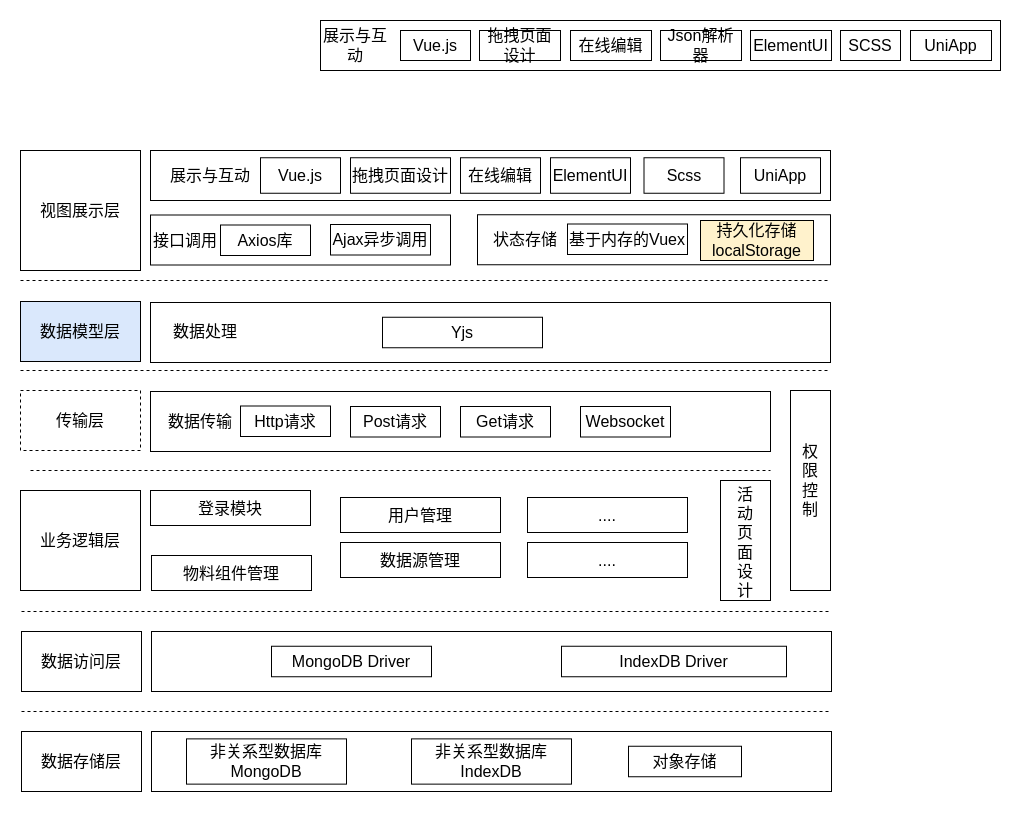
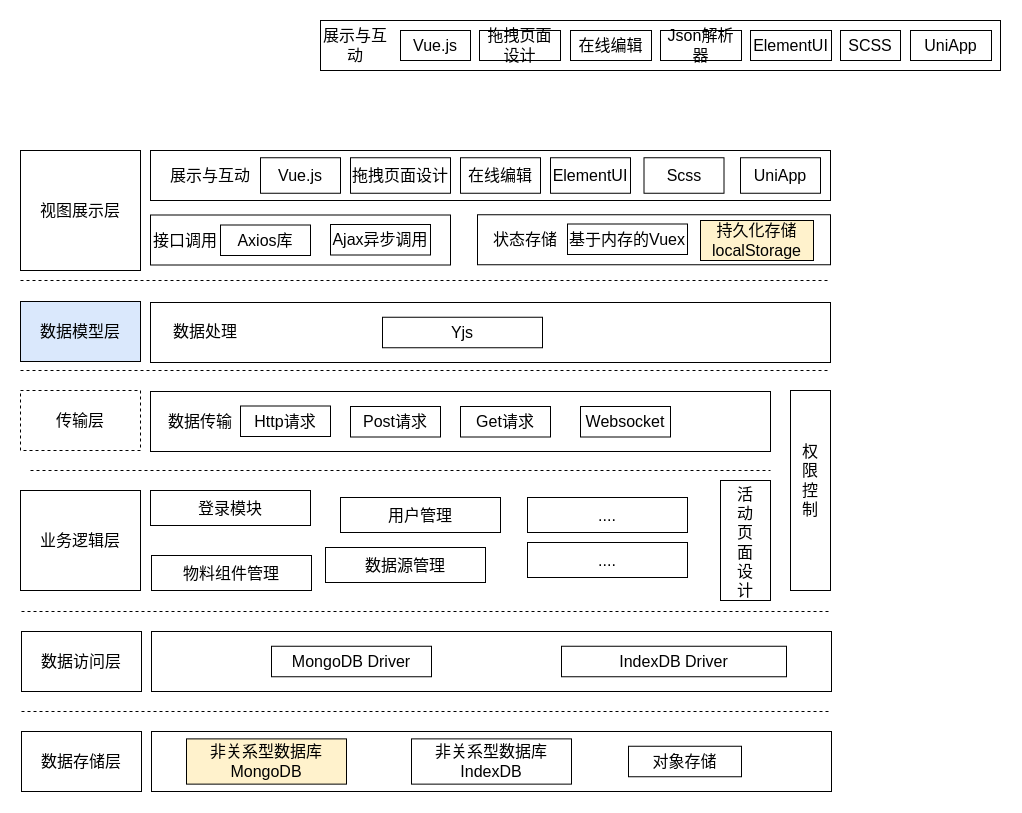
node "数据源管理": moved (421, 560) -> (406, 565)
node "非关系型数据库MongoDB": fillcolor #ffffff -> #fff2cc
